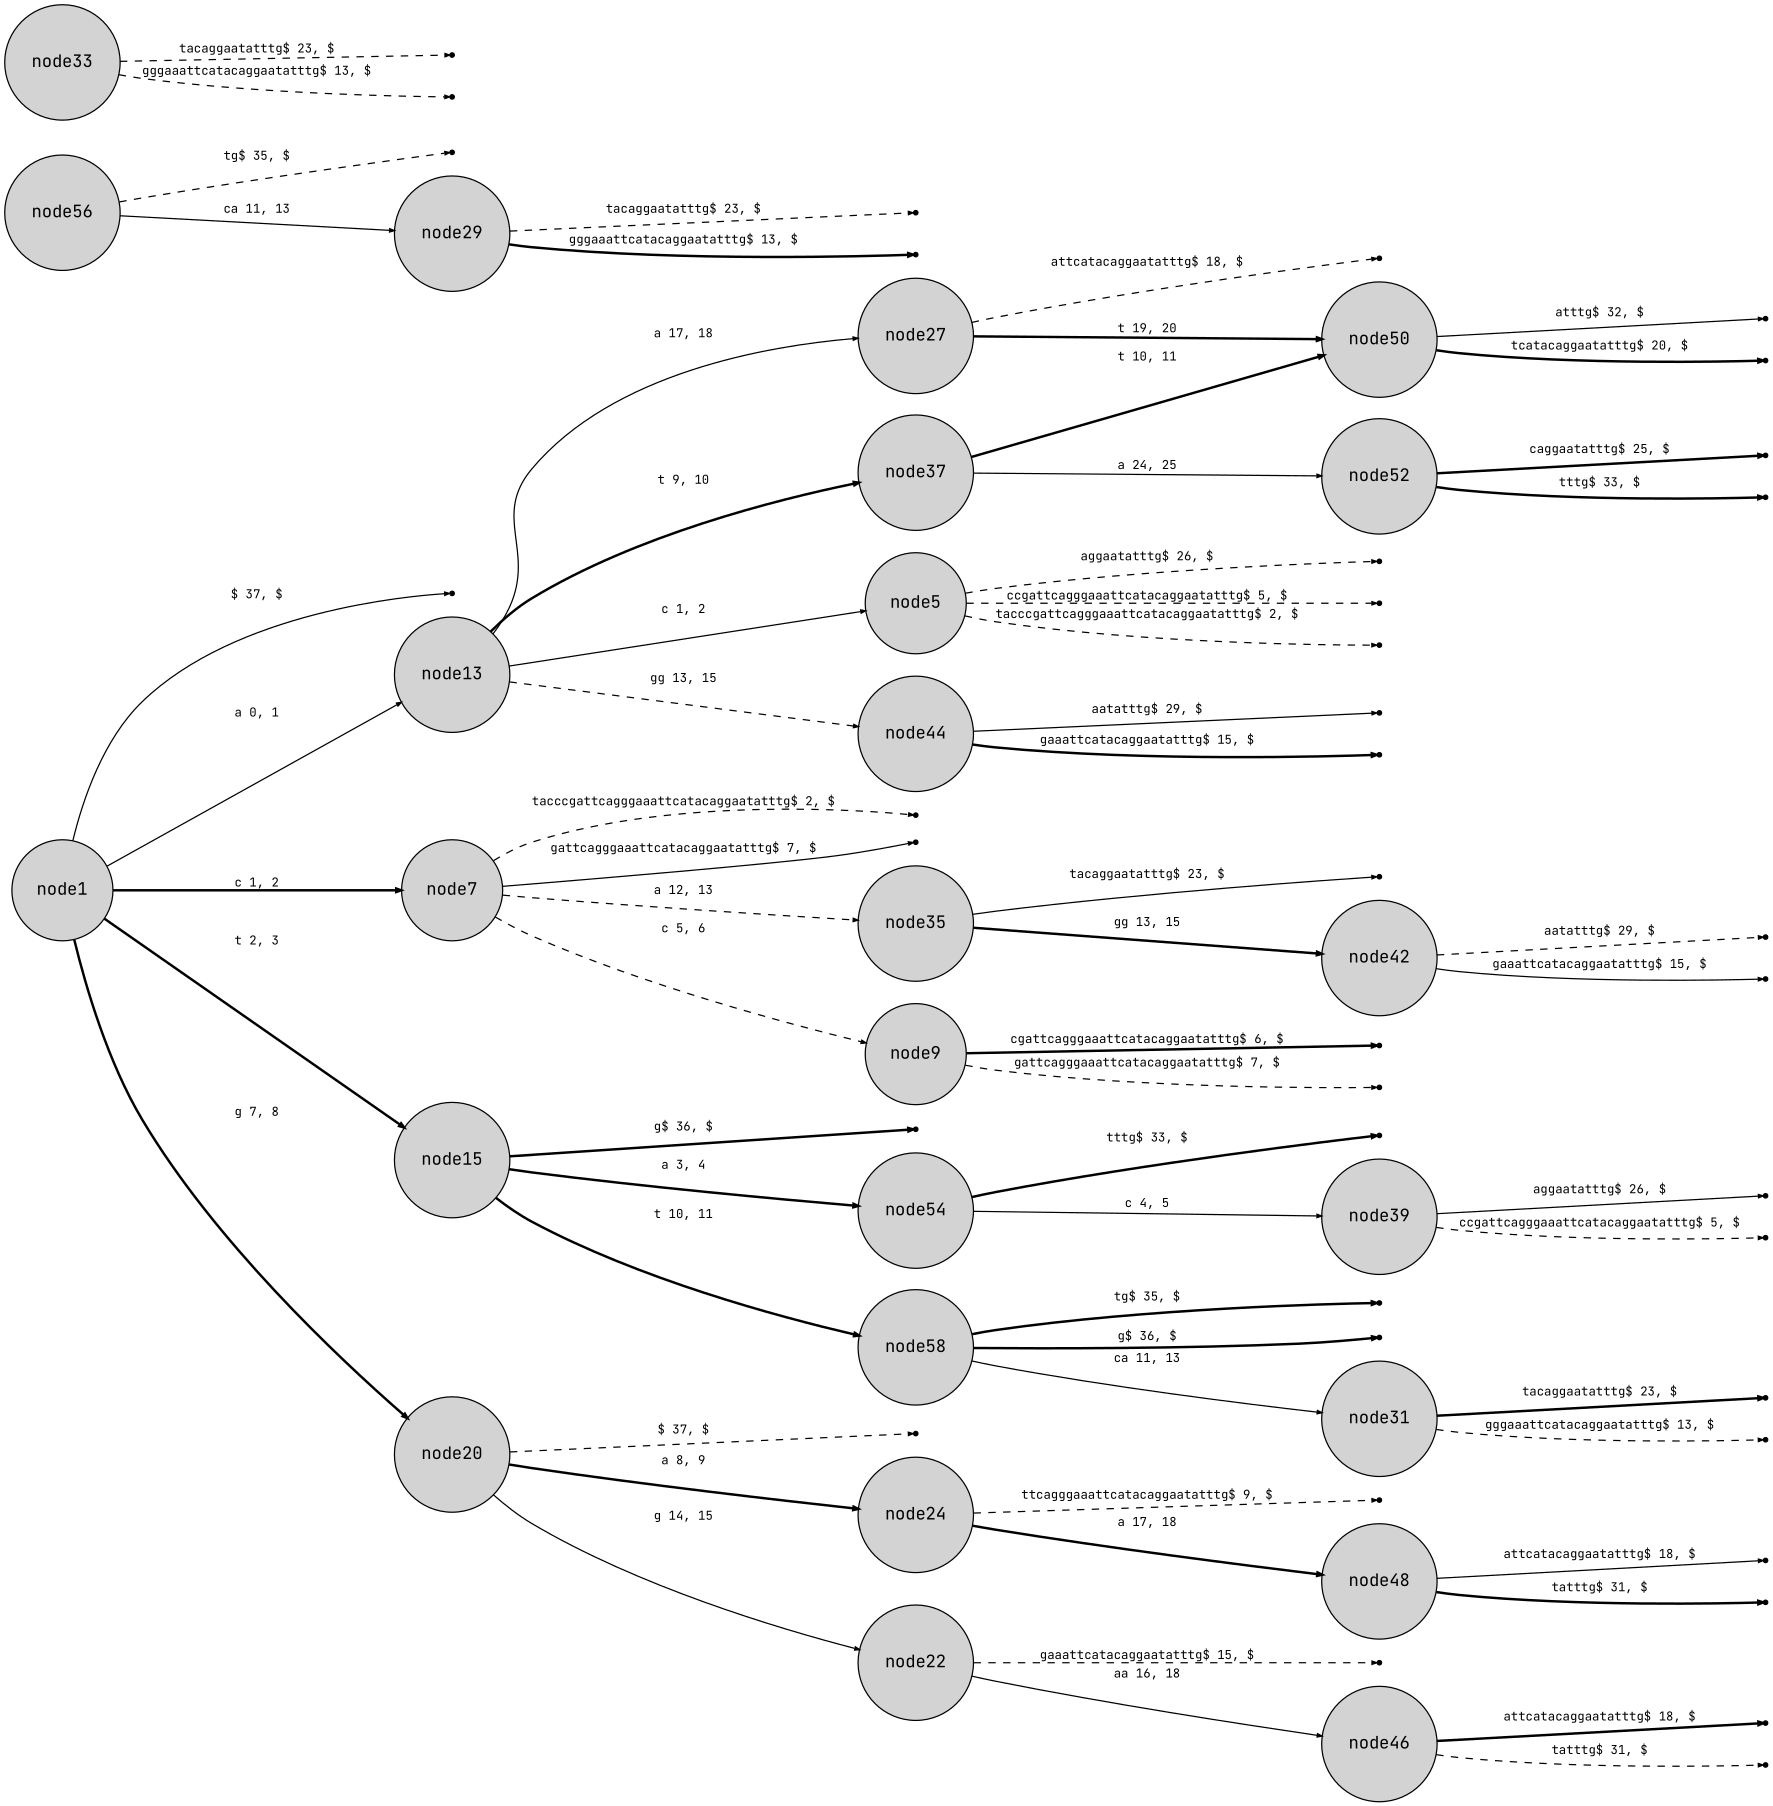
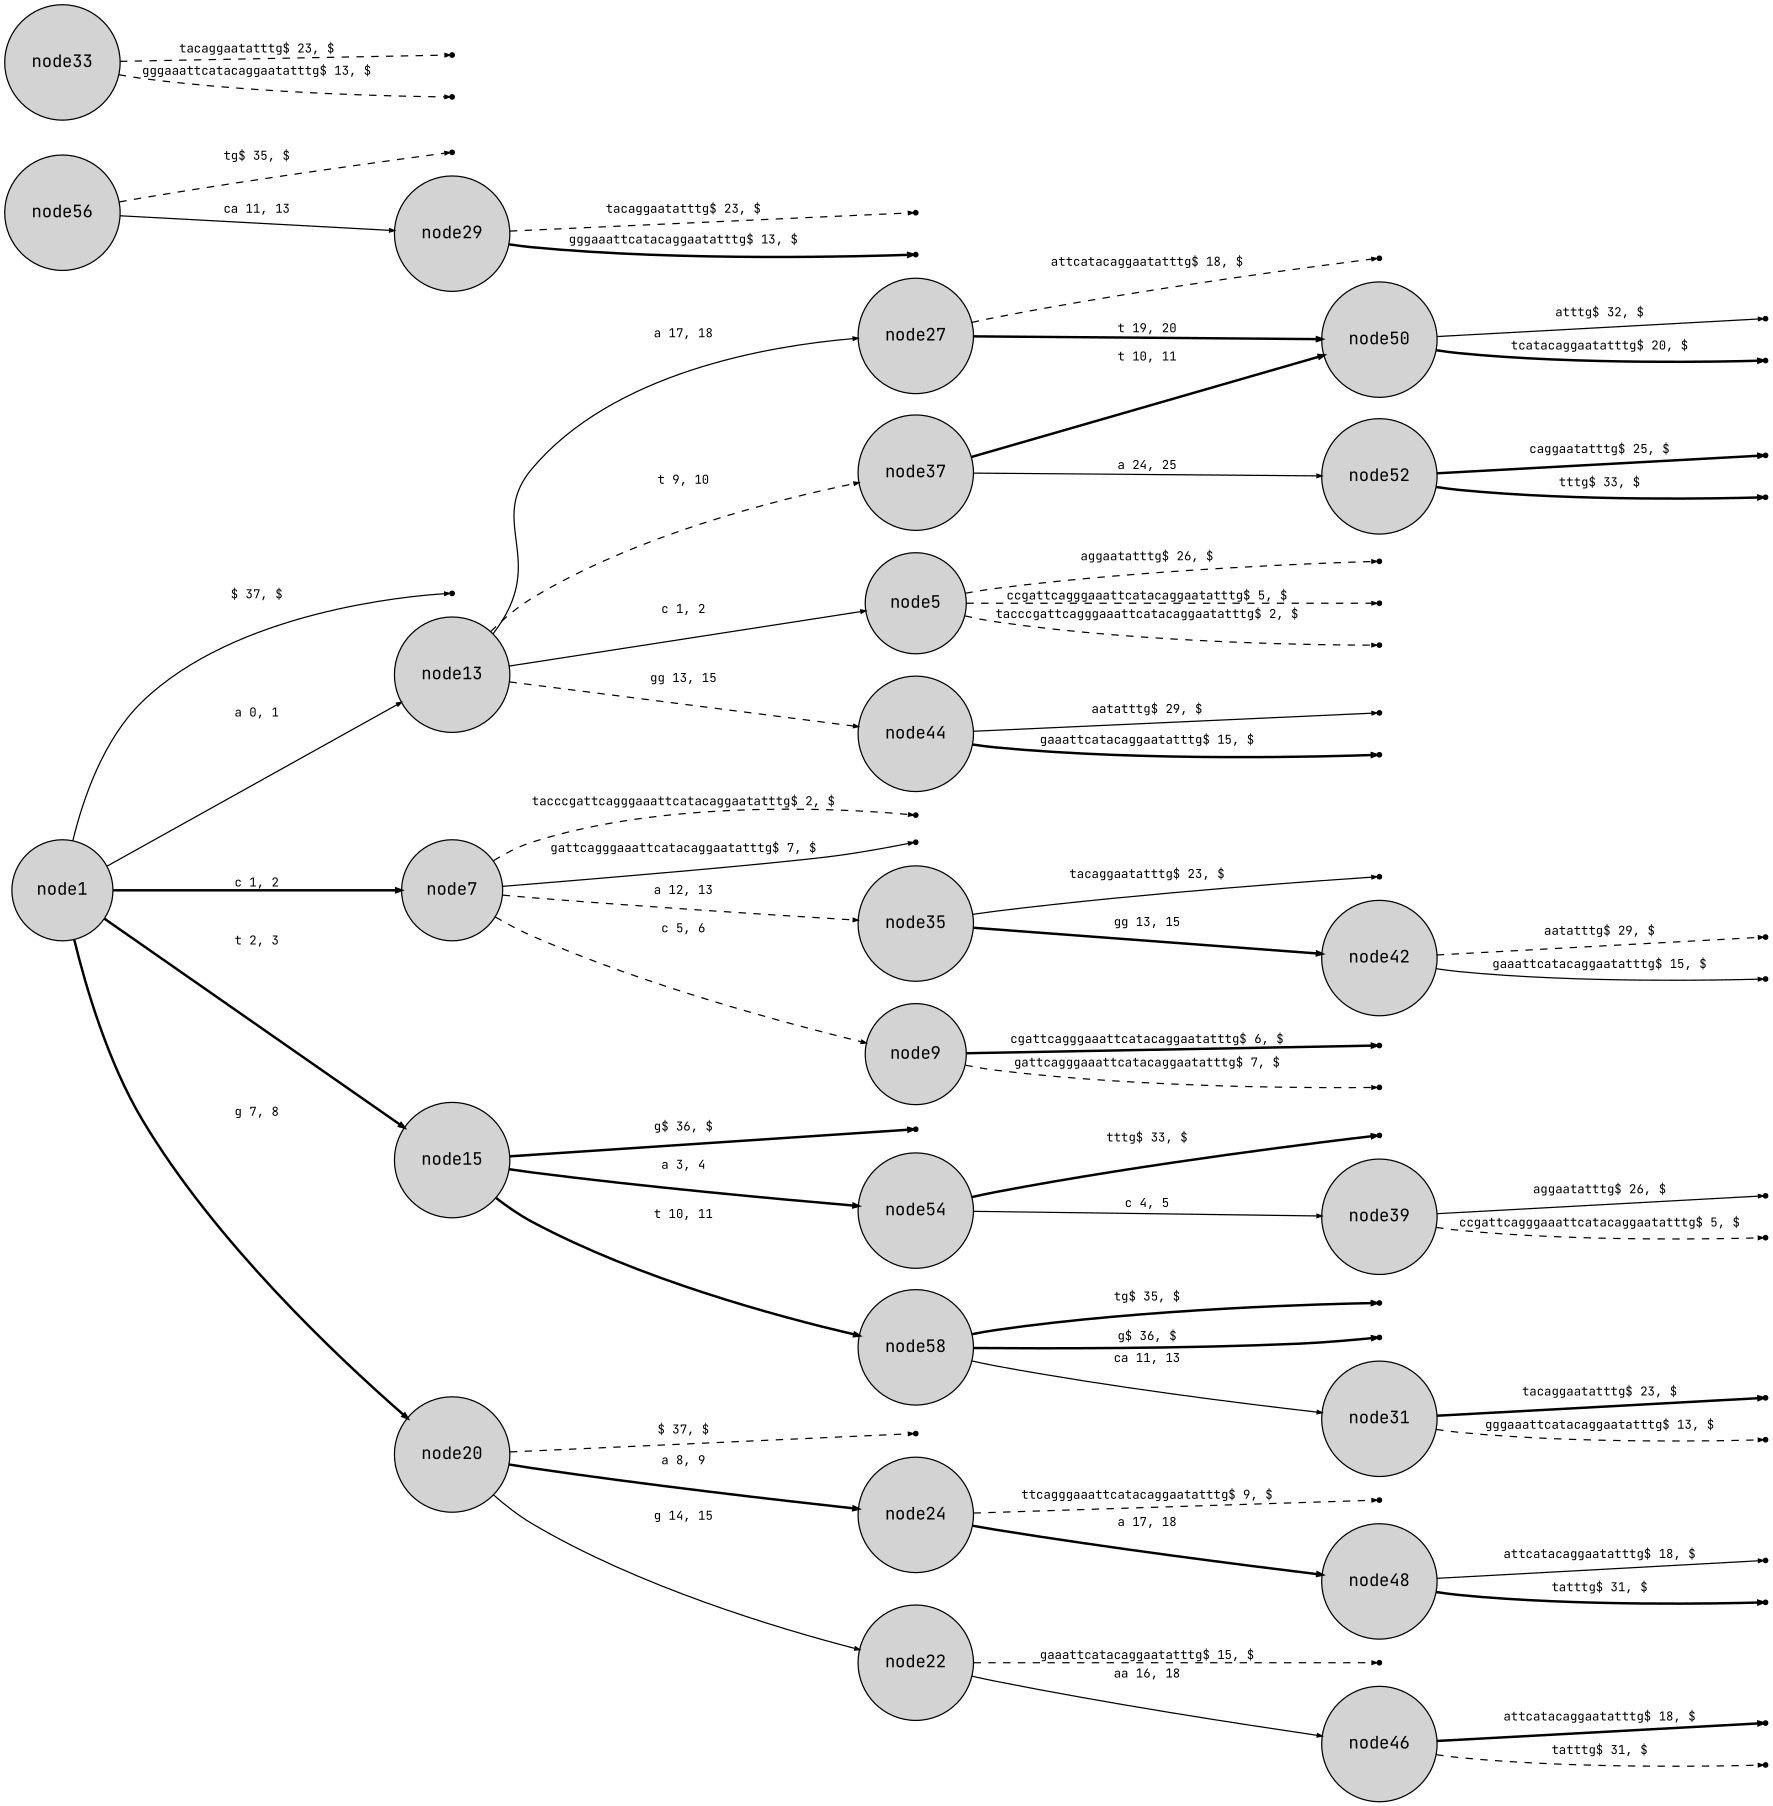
edge "node13" -> "node37": style bold -> dashed
